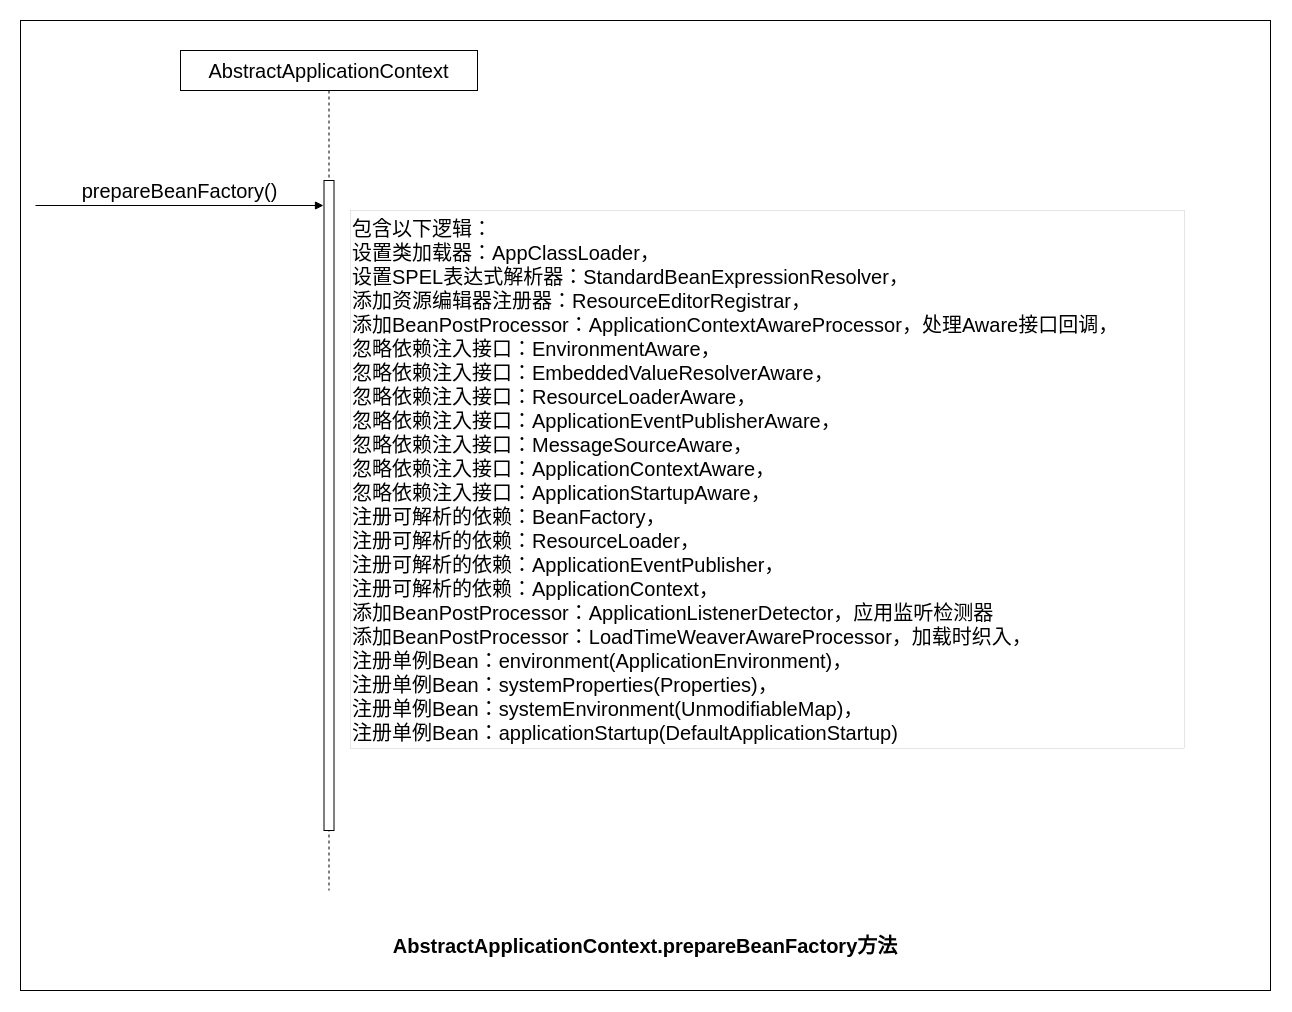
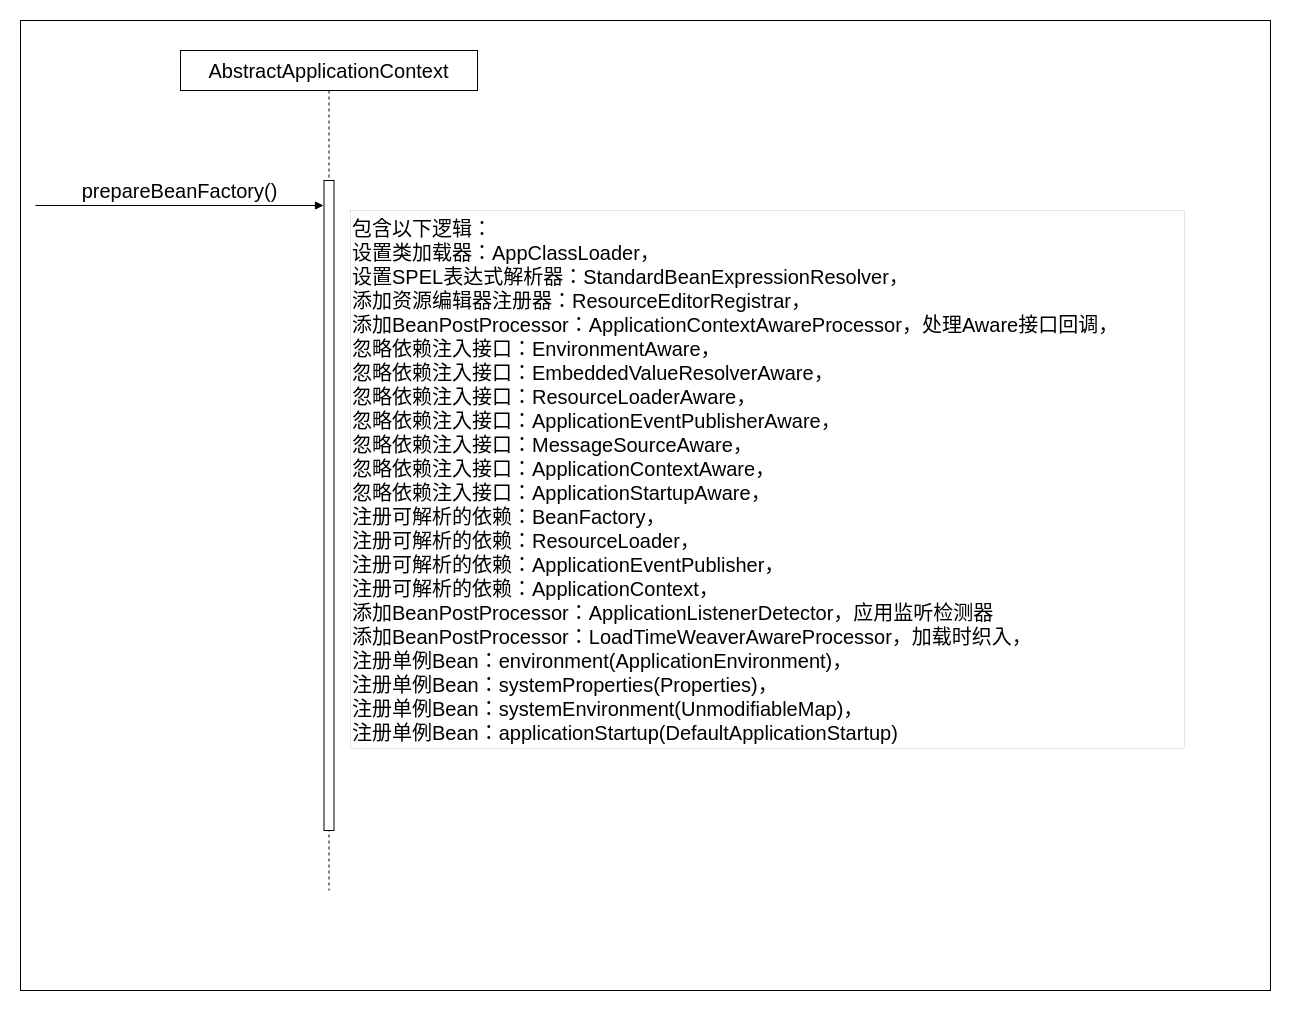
node "AbstractApplicationContext.prepareBeanFactory方法": removed
